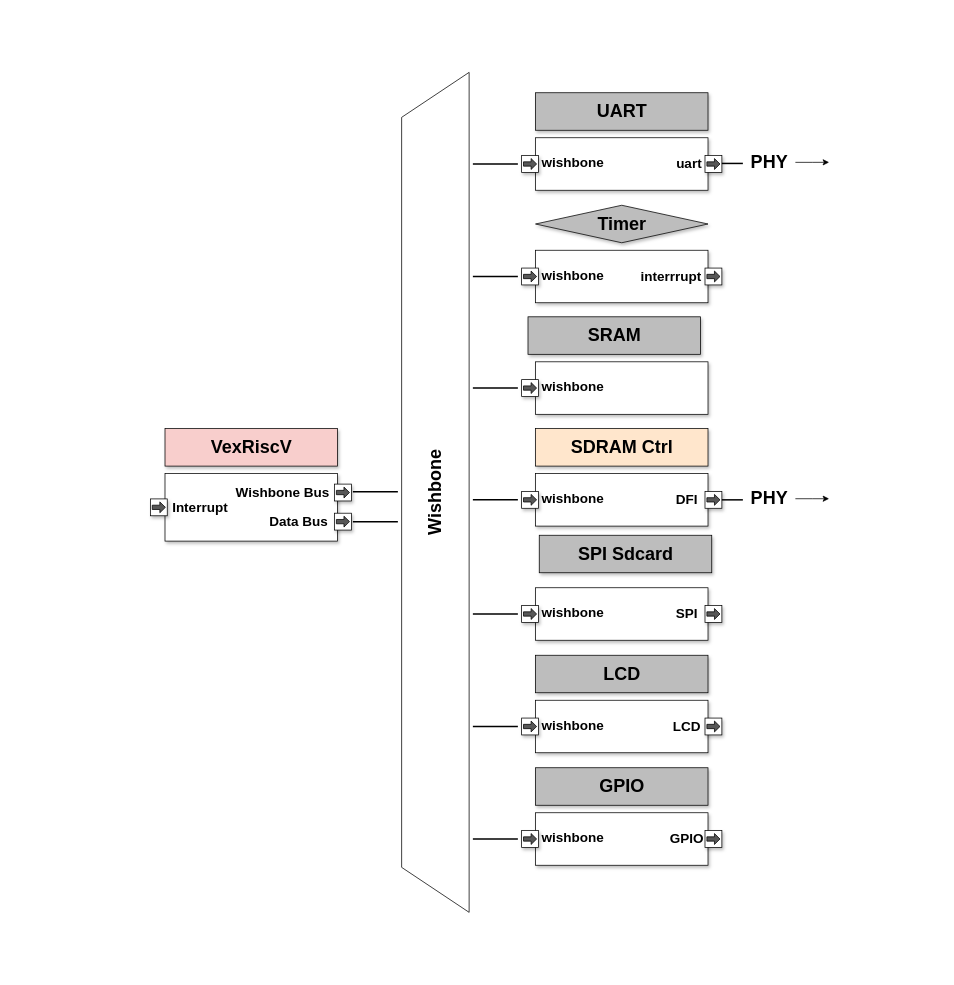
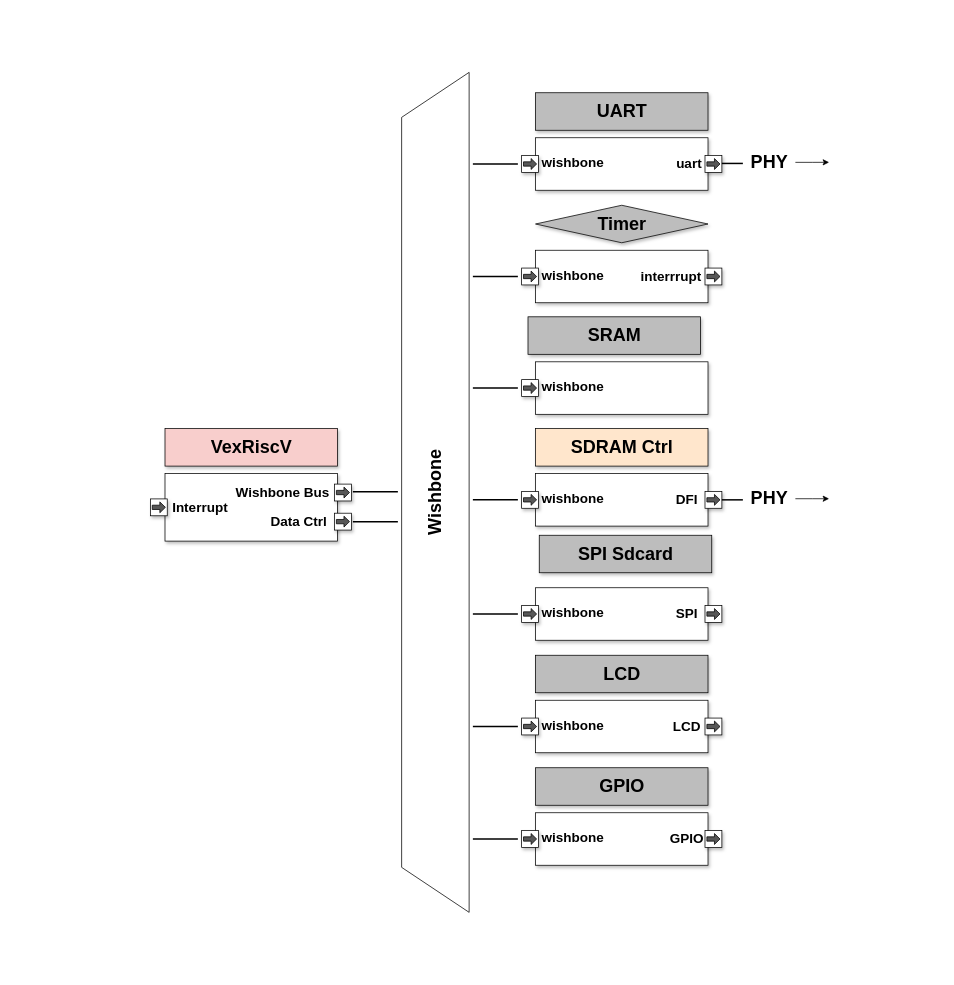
node "Data Bus": label "Data Bus" -> "Data Ctrl"
